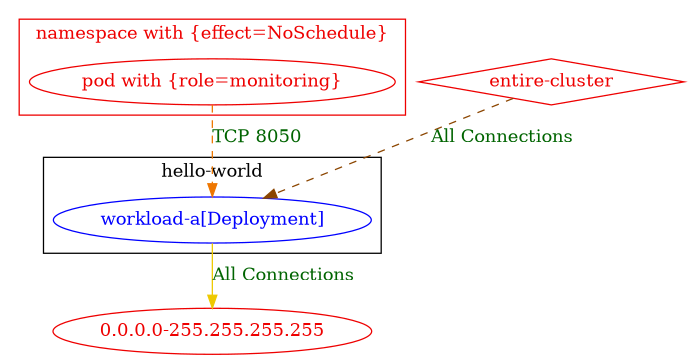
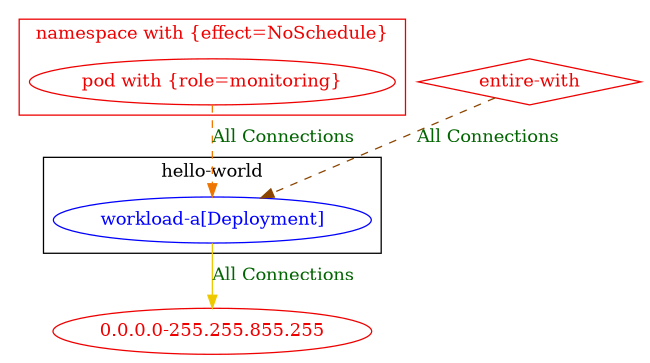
node "entire-cluster": label "entire-cluster" -> "entire-with"
edge "pod with {role=monitoring}" -> "workload-a[Deployment]": label "TCP 8050" -> "All Connections"
node "0.0.0.0-255.255.255.255": label "0.0.0.0-255.255.255.255" -> "0.0.0.0-255.255.855.255"
